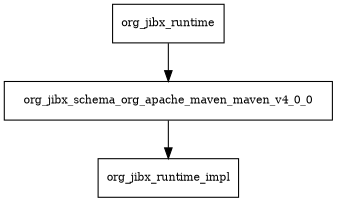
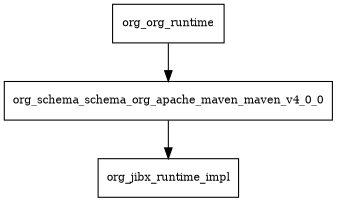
node "org_jibx_runtime": label "org_jibx_runtime" -> "org_org_runtime"
node "org_jibx_schema_org_apache_maven_maven_v4_0_0": label "org_jibx_schema_org_apache_maven_maven_v4_0_0" -> "org_schema_schema_org_apache_maven_maven_v4_0_0"
